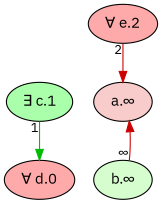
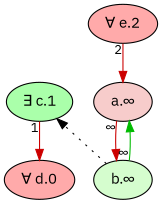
edge "a.∞" -> "b.∞": added
edge "∃ c.1" -> "∀ d.0": color #00bb00 -> #cc0000
edge "b.∞" -> "∃ c.1": added
edge "b.∞" -> "a.∞": color #cc0000 -> #00bb00
